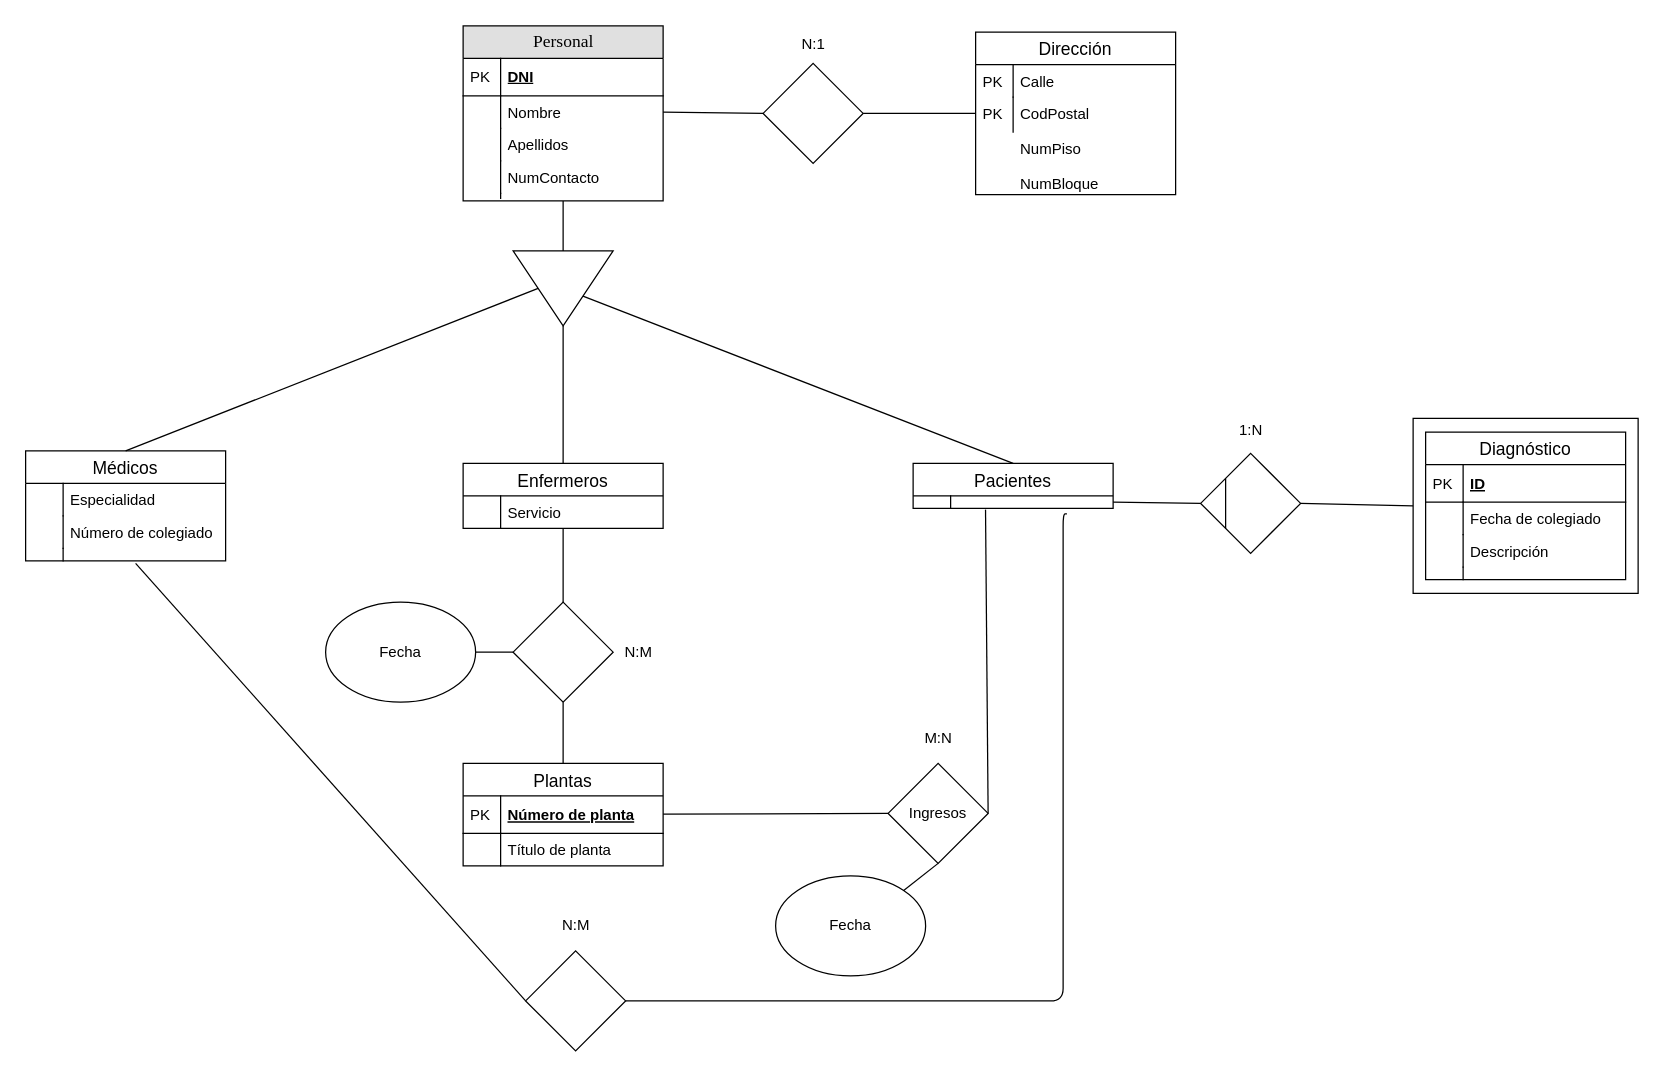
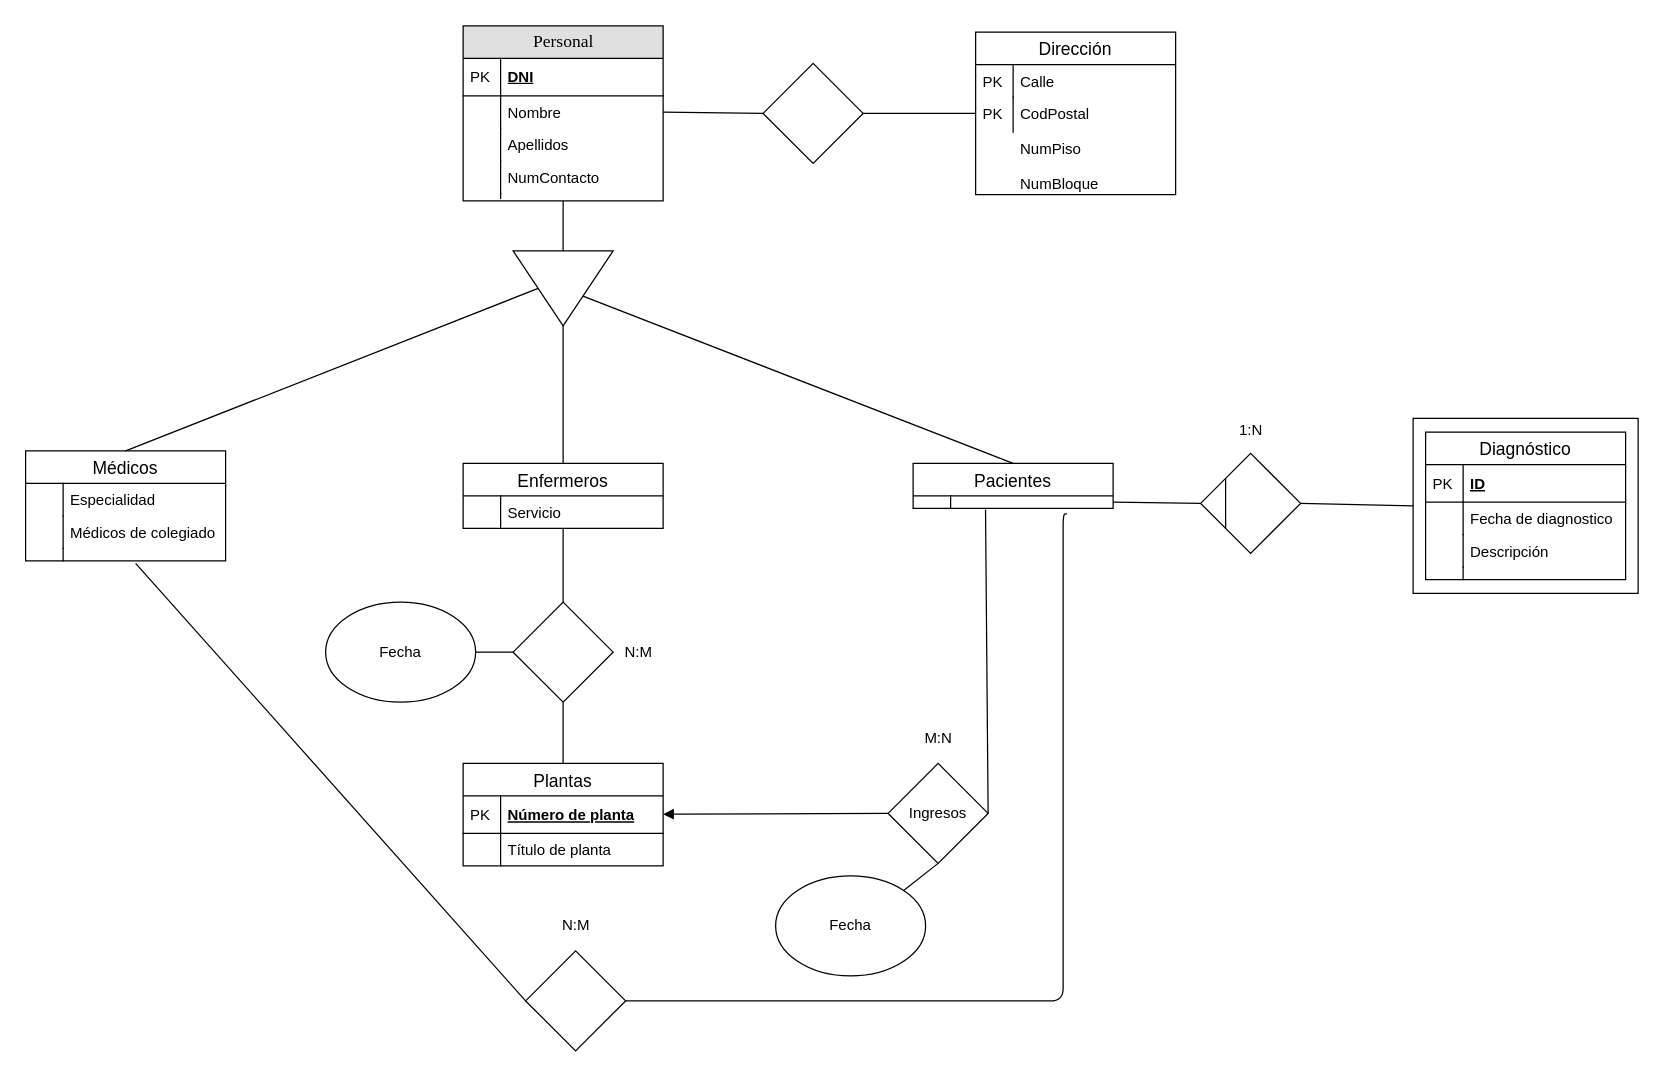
node "N:1": removed
node "Fecha de colegiado": label "Fecha de colegiado" -> "Fecha de diagnostico"
node "Número de colegiado": label "Número de colegiado" -> "Médicos de colegiado"
edge "Ingresos" -- "Plantas": arrowhead none -> block
